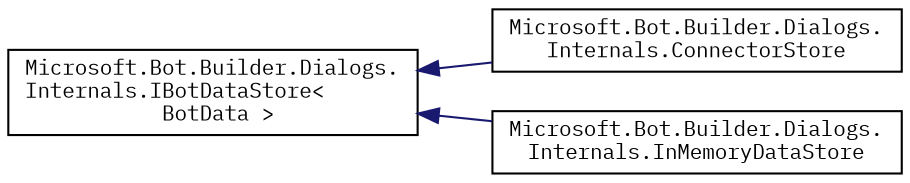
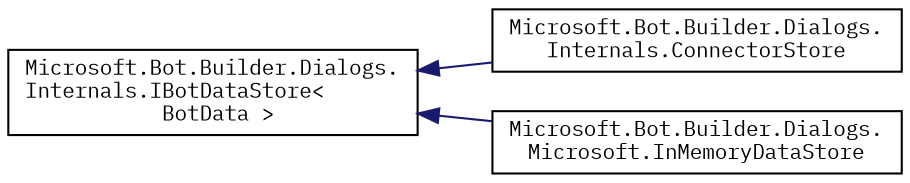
node "Microsoft.Bot.Builder.Dialogs. Internals.InMemoryDataStore": label "Microsoft.Bot.Builder.Dialogs. Internals.InMemoryDataStore" -> "Microsoft.Bot.Builder.Dialogs. Microsoft.InMemoryDataStore"
